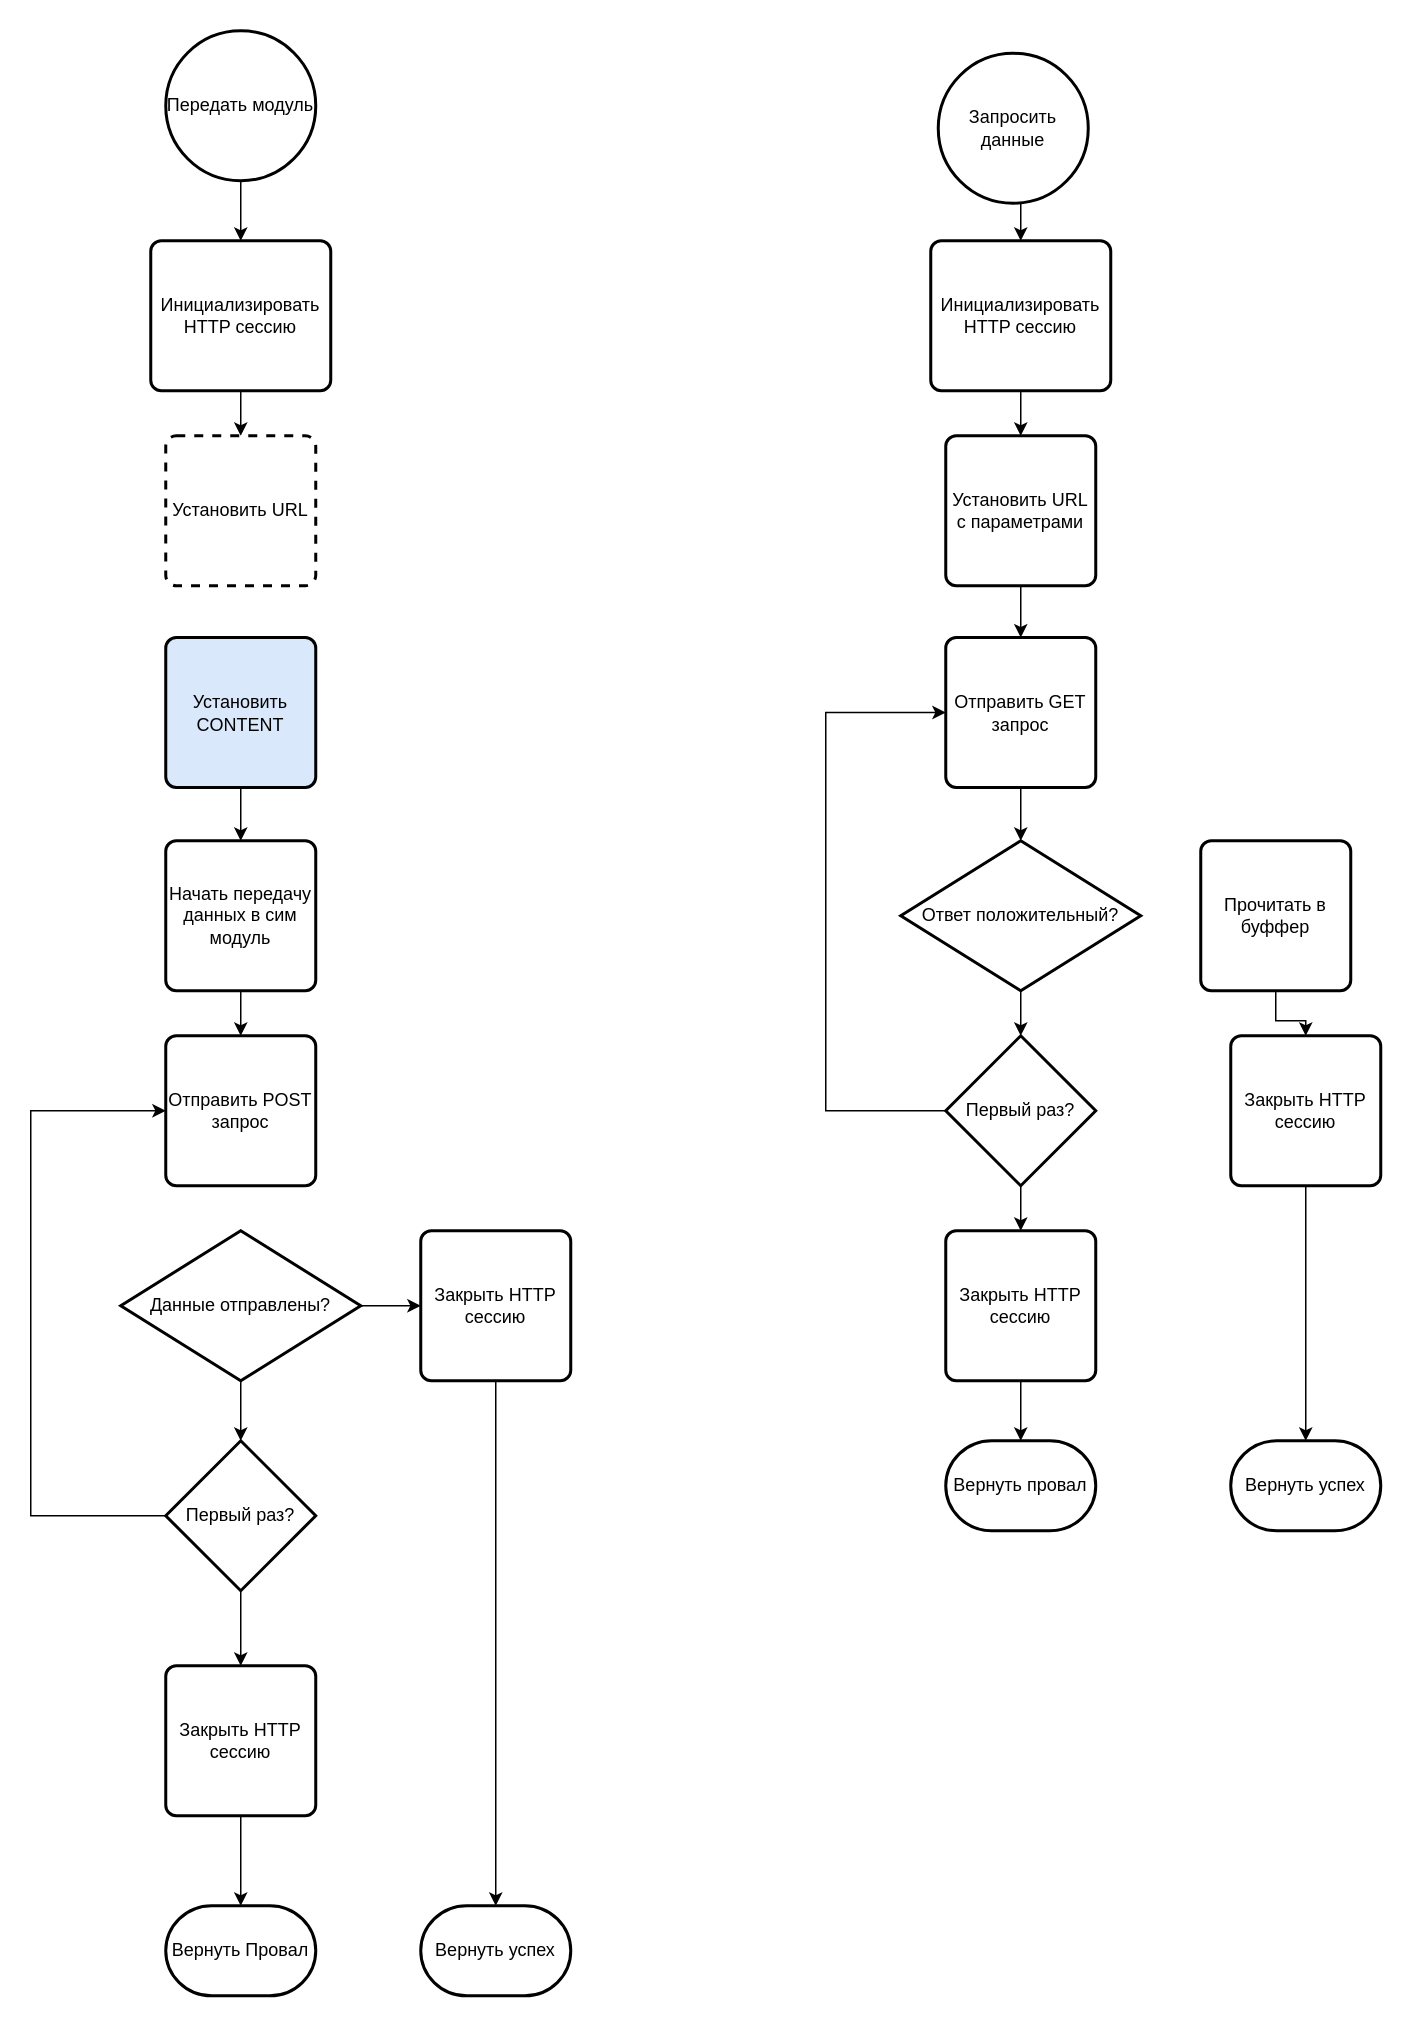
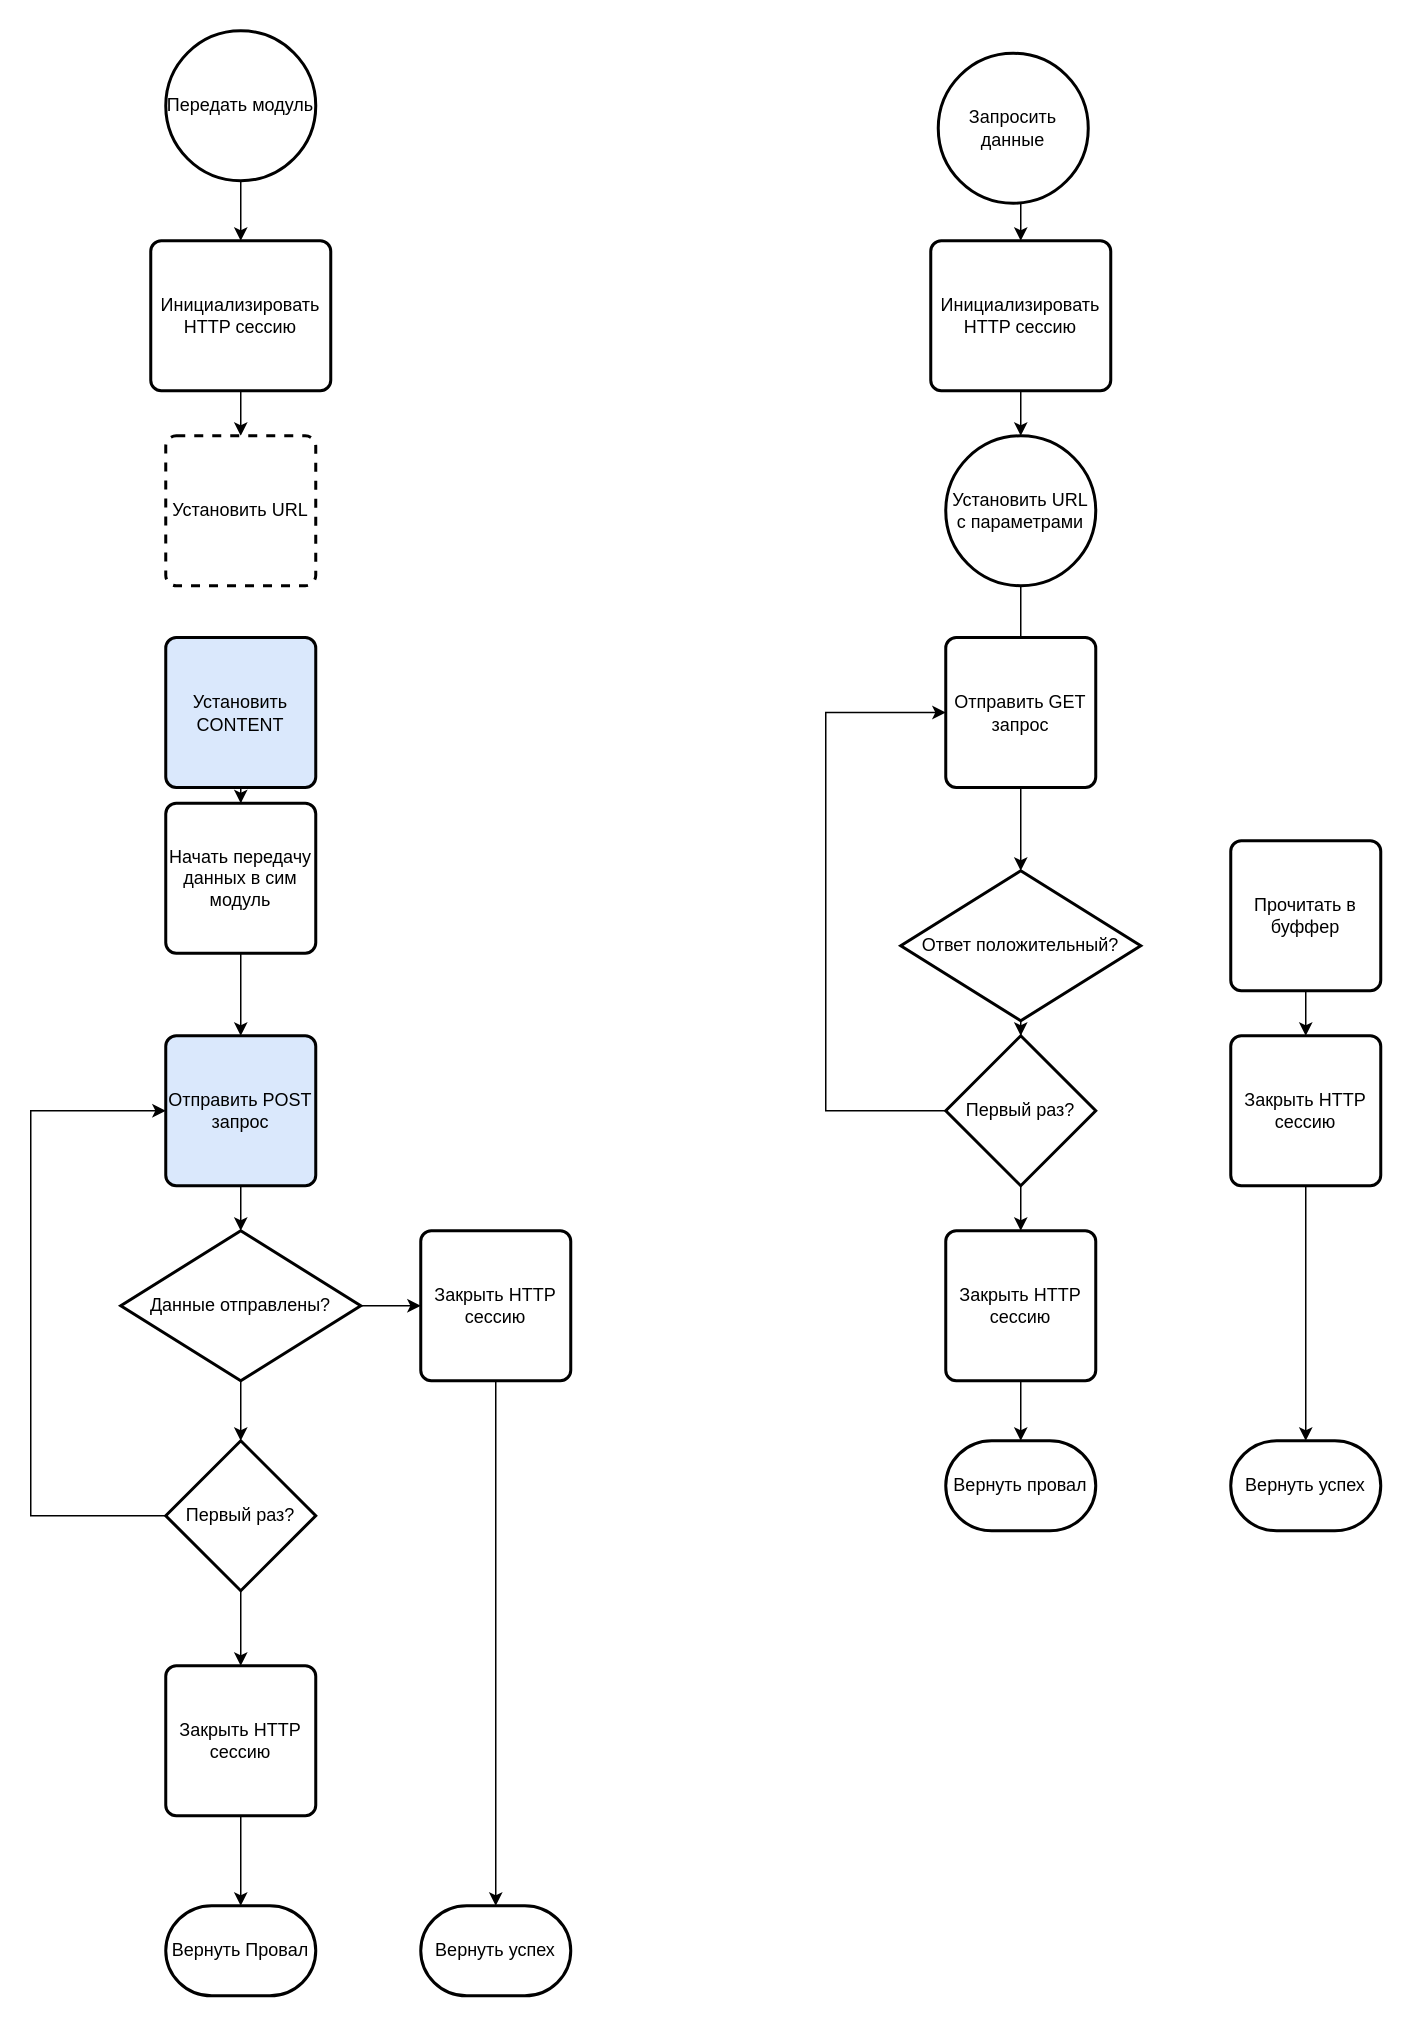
node "Установить URL с параметрами": shape rounded rectangle -> ellipse
edge "Установить URL с параметрами" -> "Отправить GET запрос": arrowhead classic -> none
node "Начать передачу данных в сим модуль": moved (241, 916) -> (241, 878)
node "Ответ положительный?": moved (1021, 916) -> (1021, 946)
node "Прочитать в буффер": moved (1276, 916) -> (1306, 916)
node "Отправить POST запрос": fillcolor #ffffff -> #dae8fc
edge "Отправить POST запрос" -> "Данные отправлены?": added
